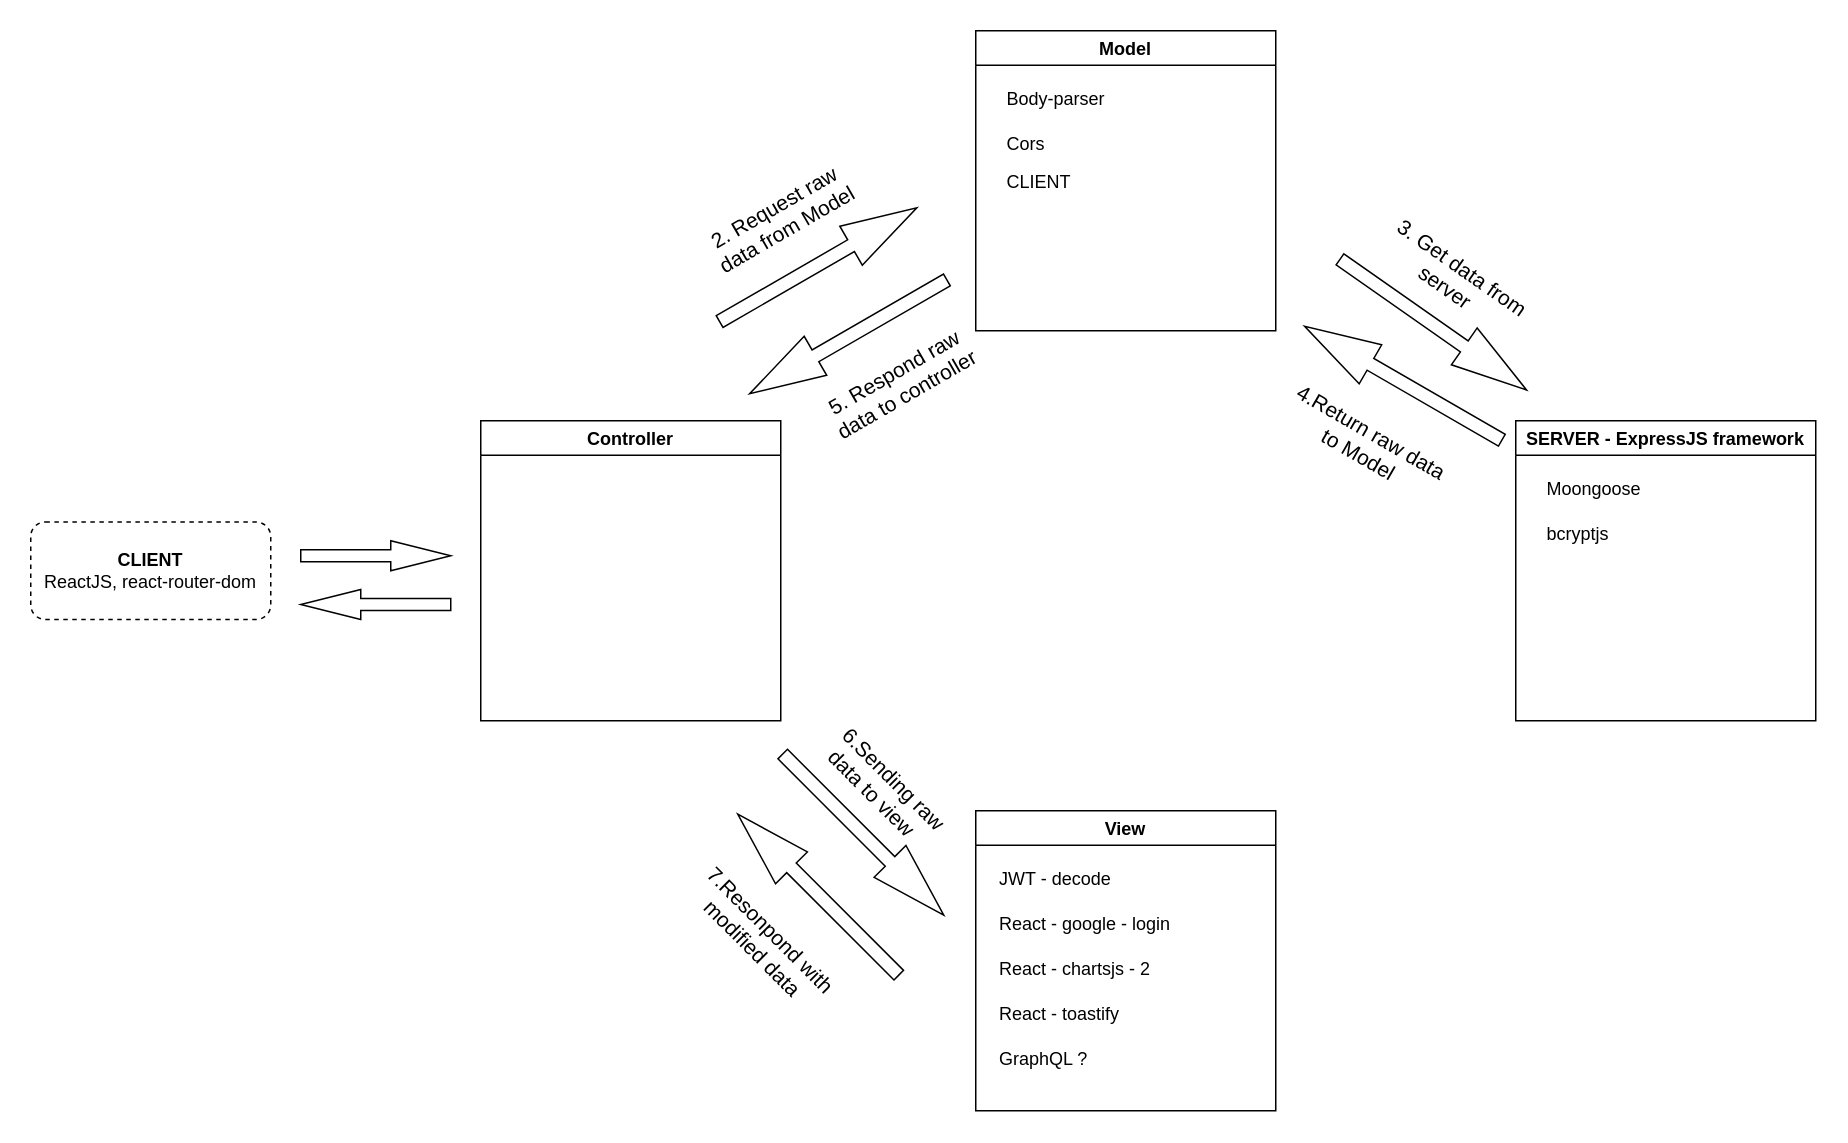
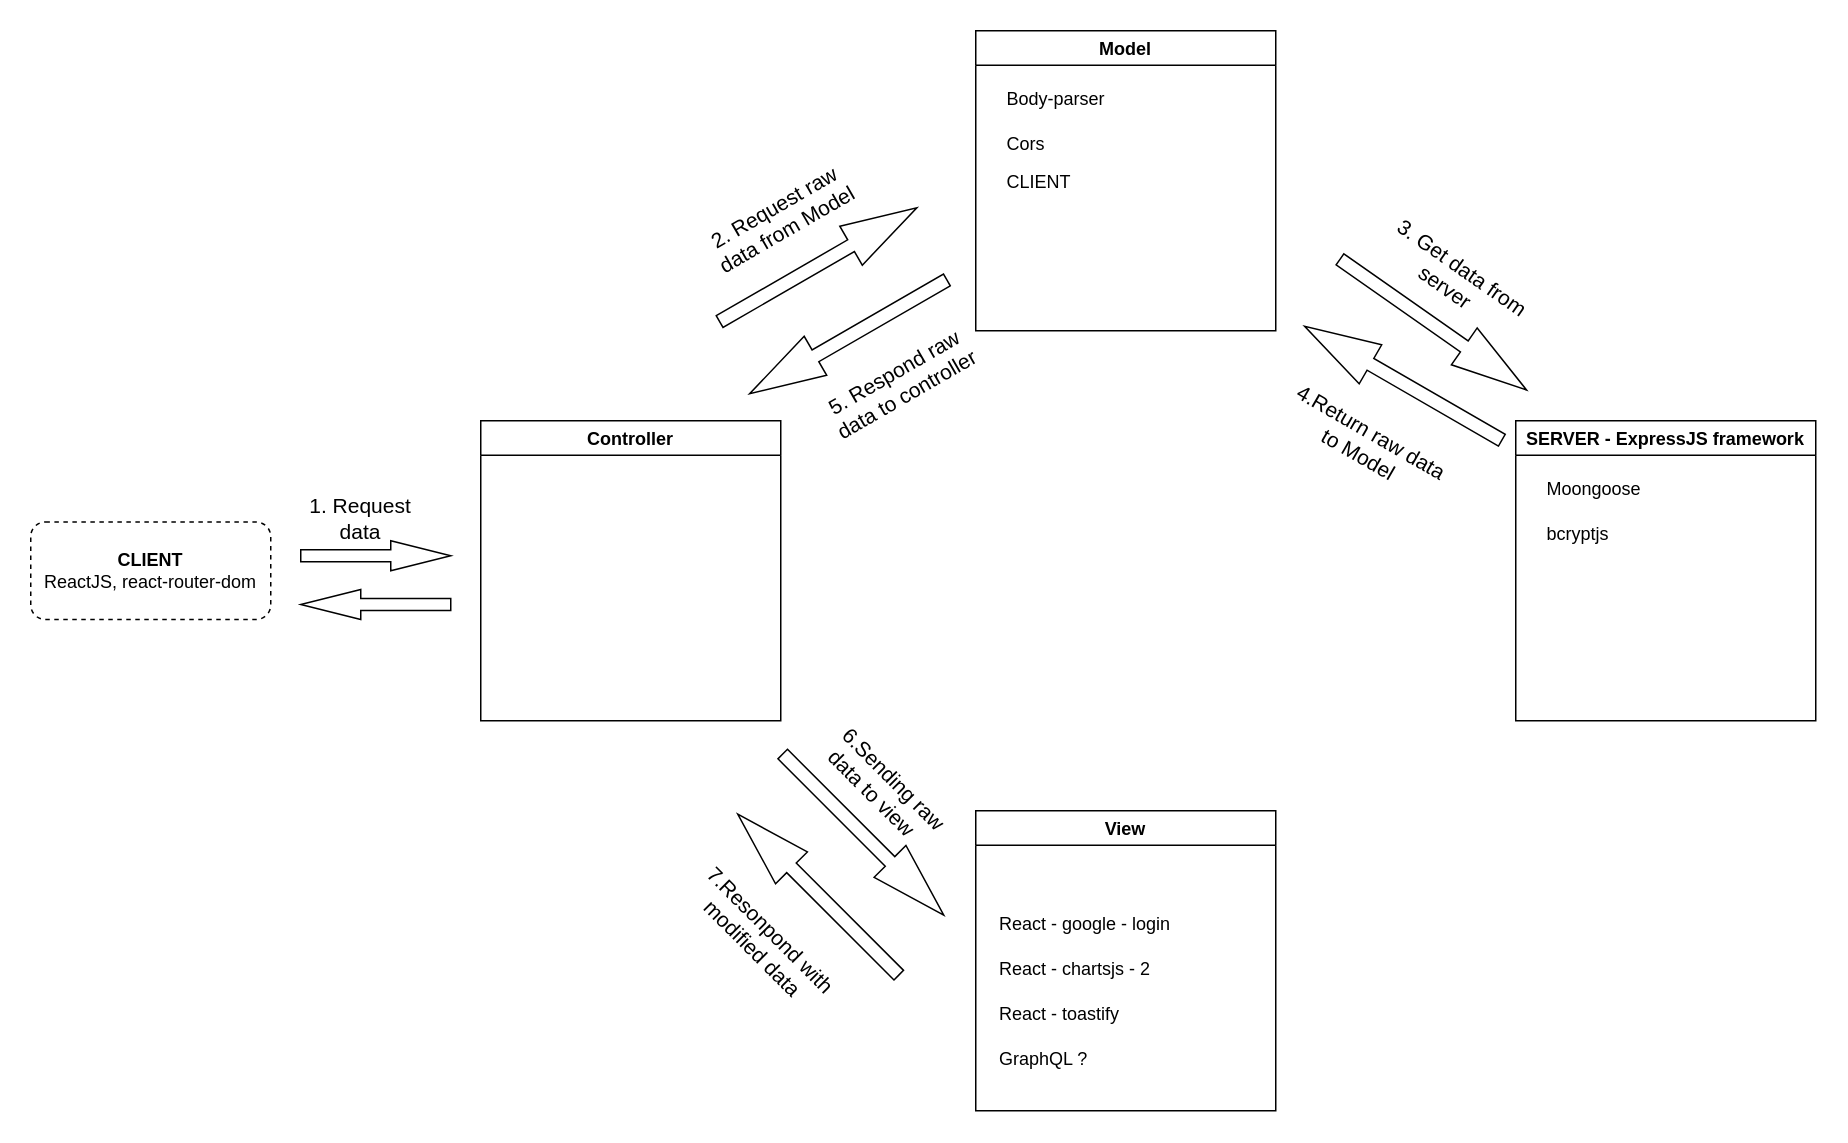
node "1. Request data": added
node "JWT - decode": removed
